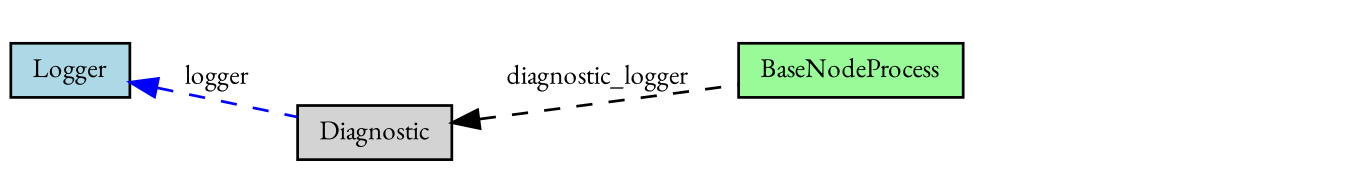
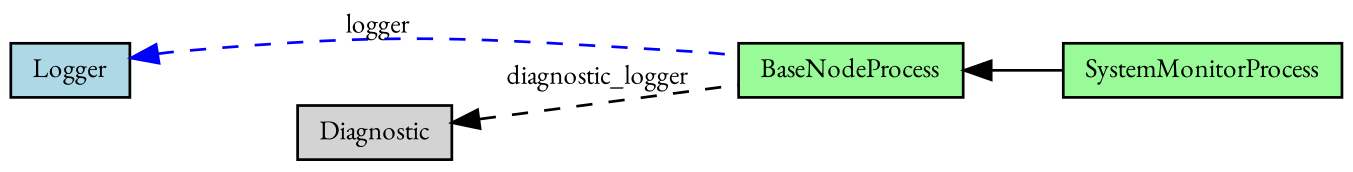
node "SystemMonitorProcess": added
edge "Diagnostic" -> "Logger": now "BaseNodeProcess" -> "Logger"
